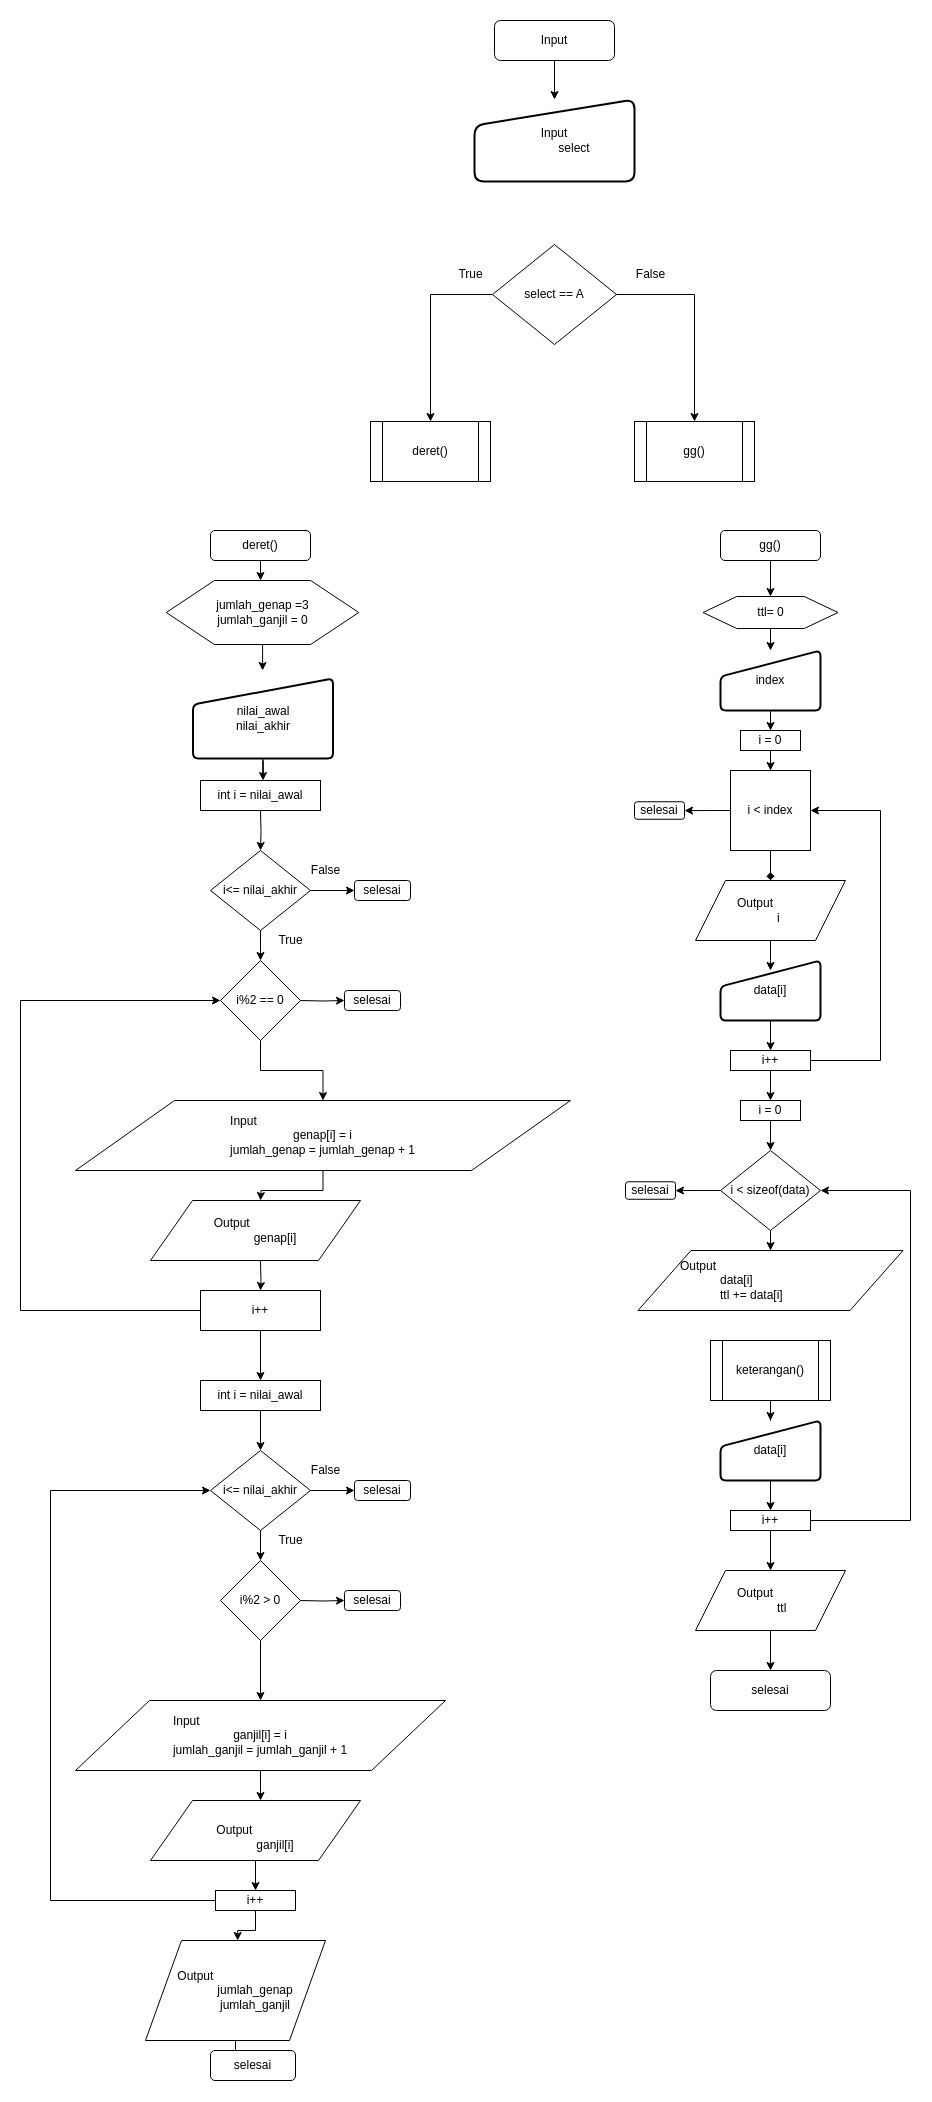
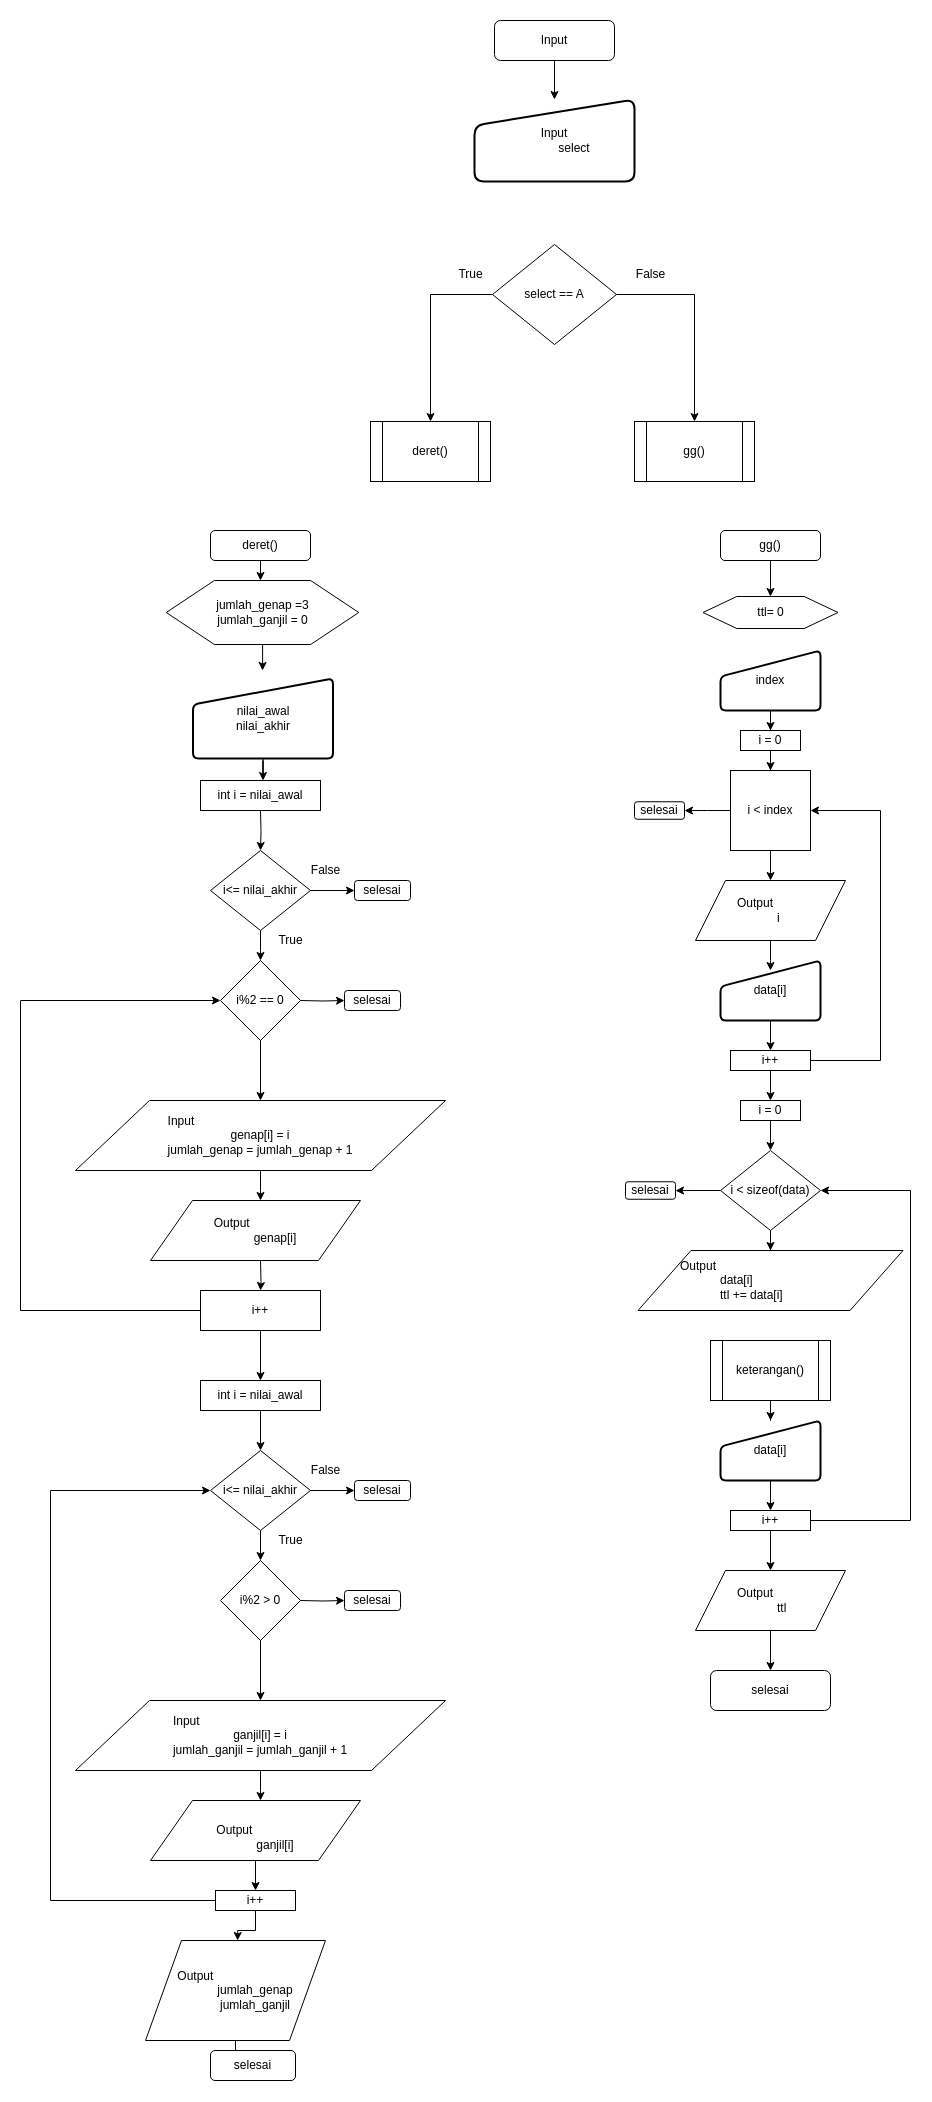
edge "ttl= 0" -> "index": removed
edge "i < index" -> "Output i": arrowhead diamond -> classic
node "Input genap[i] = i jumlah_genap = jumlah_genap + 1": size 495x70 -> 370x70
